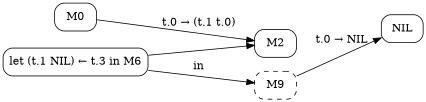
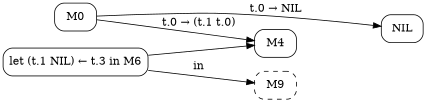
node "M2": label "M2" -> "M4"
edge "M9" -> "NIL": now "M0" -> "NIL"
